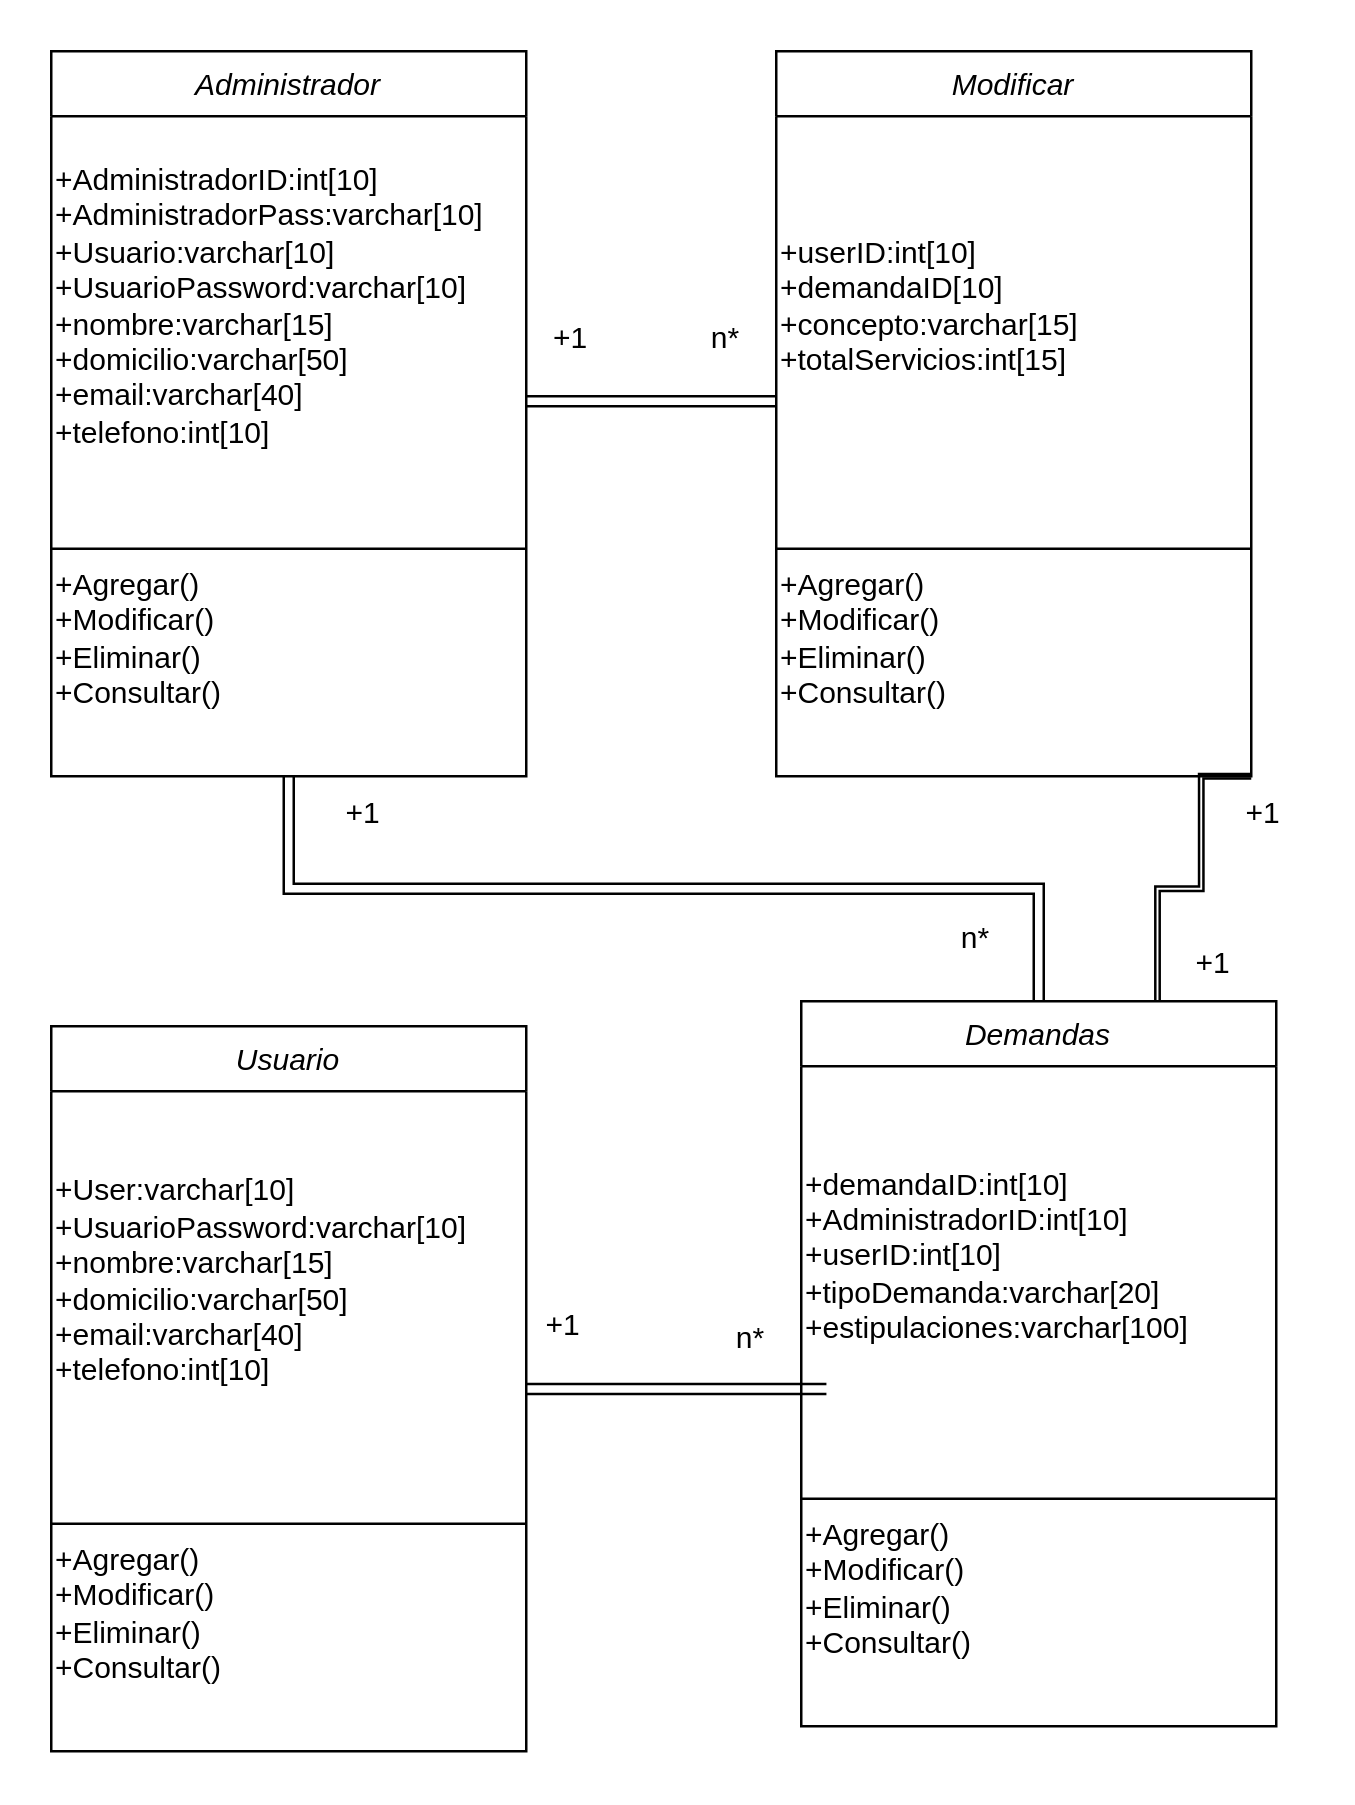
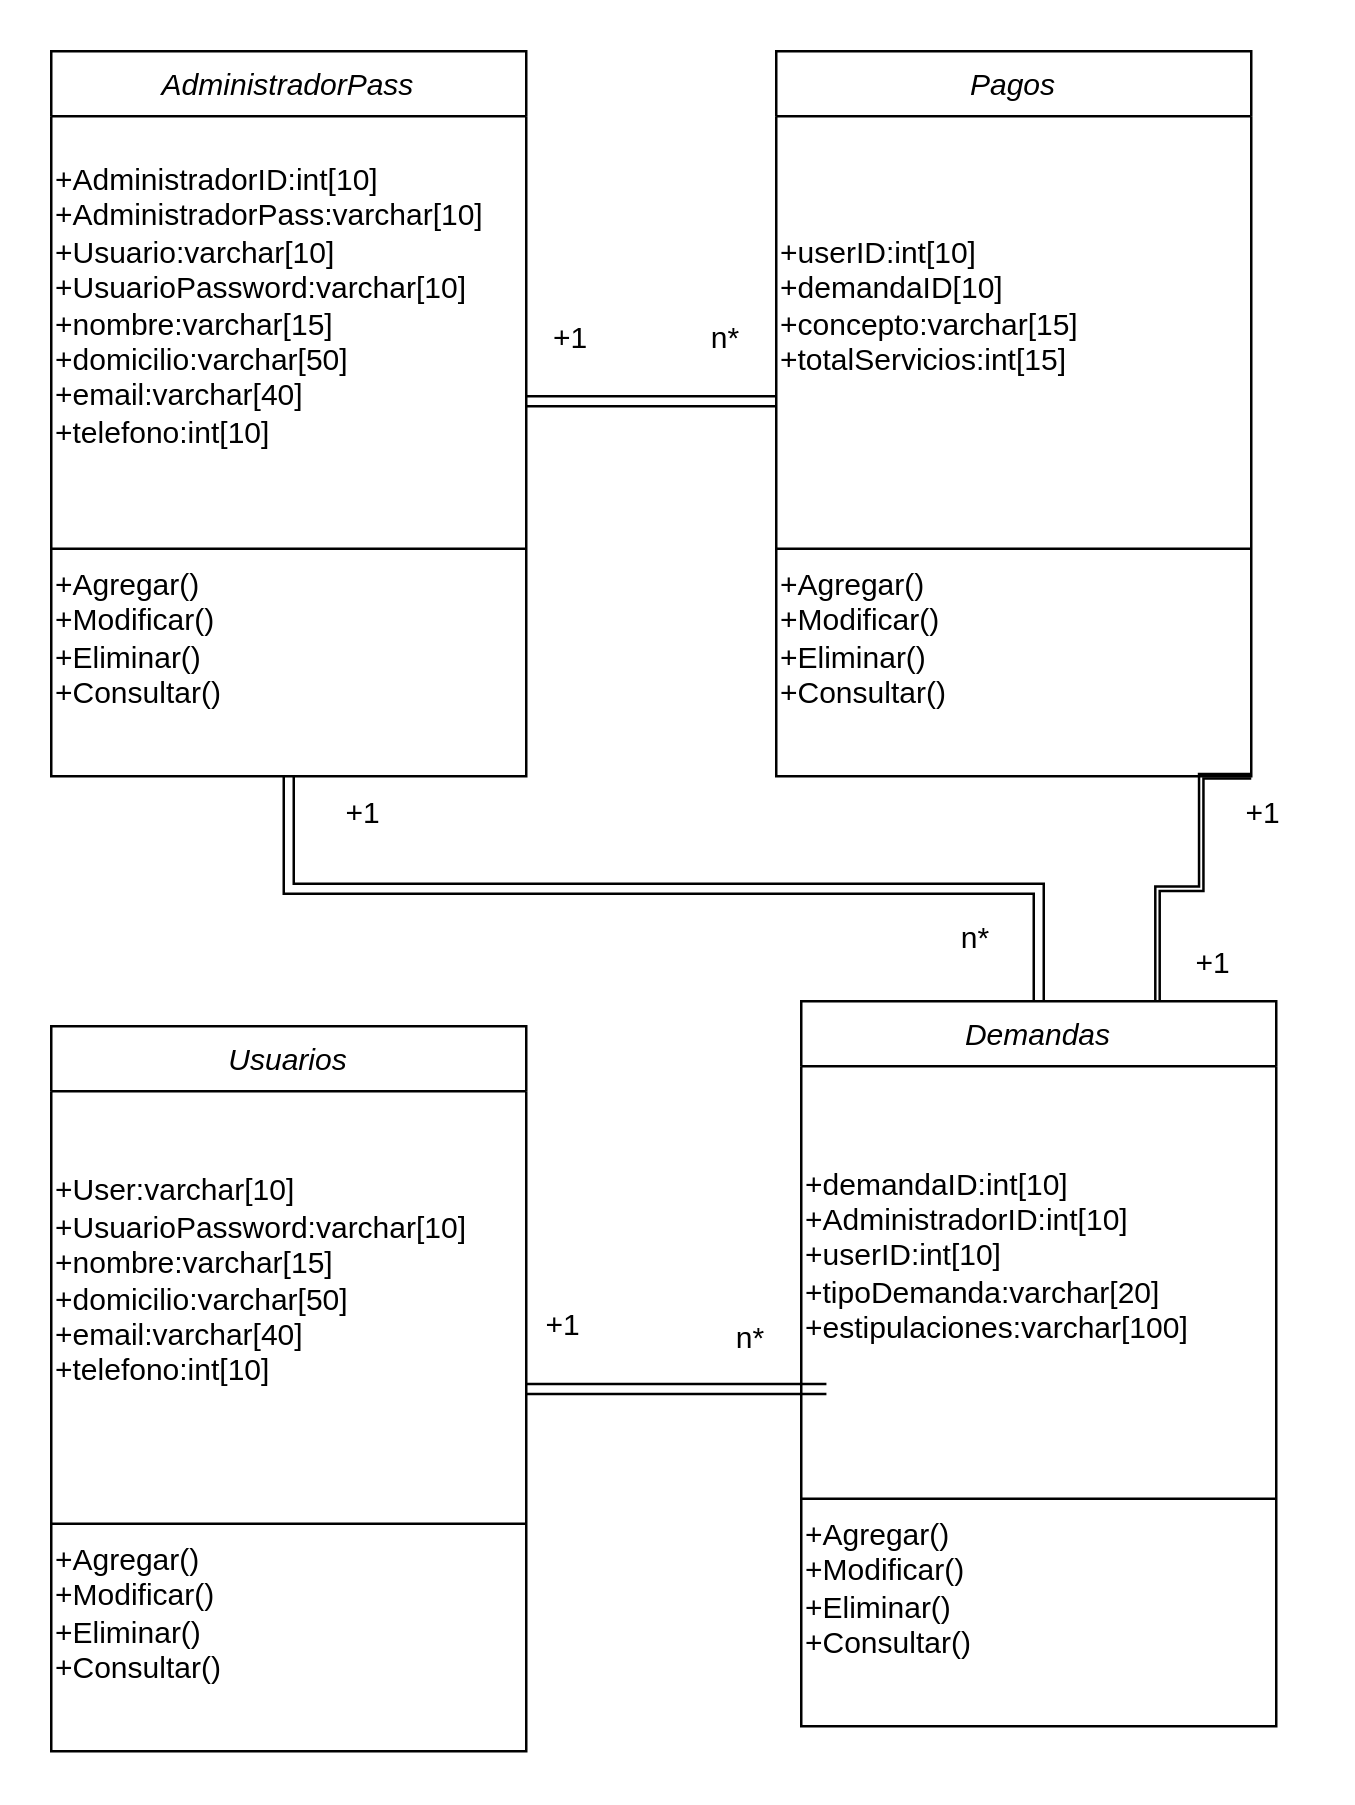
node "Administrador": label "Administrador" -> "AdministradorPass"
node "Modificar": label "Modificar" -> "Pagos"
node "Usuario": label "Usuario" -> "Usuarios"
